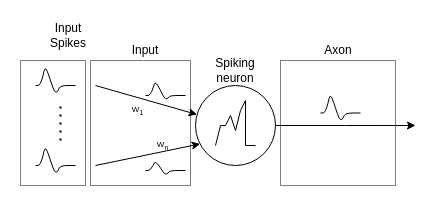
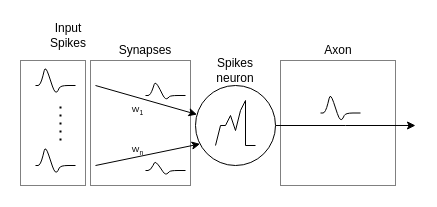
node "Input": label "Input" -> "Synapses"
node "Spiking neuron": label "Spiking neuron" -> "Spikes neuron"
node "Wn": moved (163, 143) -> (138, 148)
